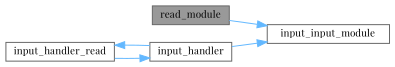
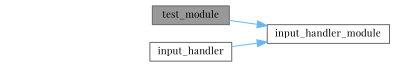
node "read_module": label "read_module" -> "test_module"
node "input_input_module": label "input_input_module" -> "input_handler_module"
node "input_handler_read": removed
